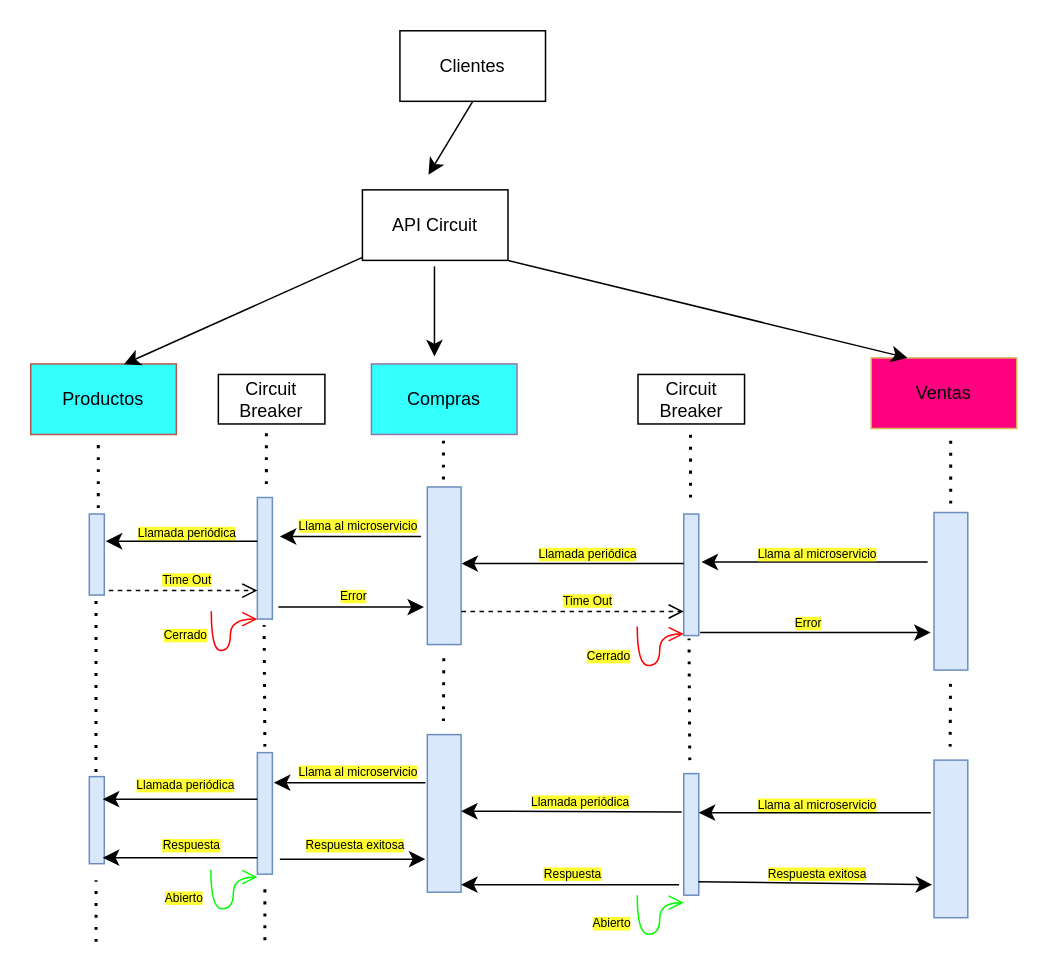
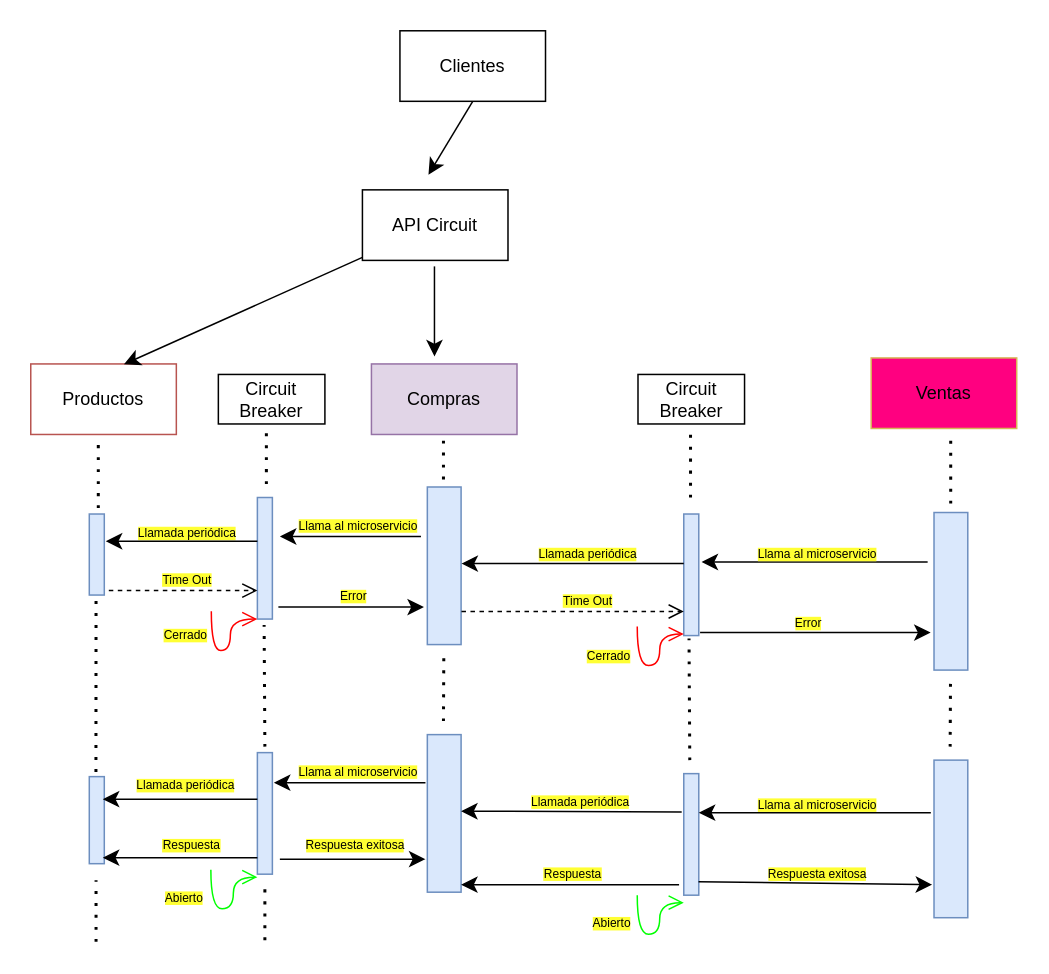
edge "API Circuit" -> "Ventas": removed
node "Productos": fillcolor #33ffff -> #ffffff
node "Compras": fillcolor #33ffff -> #e1d5e7
